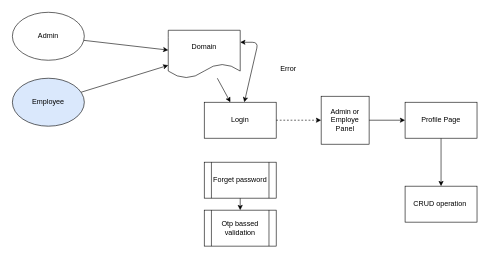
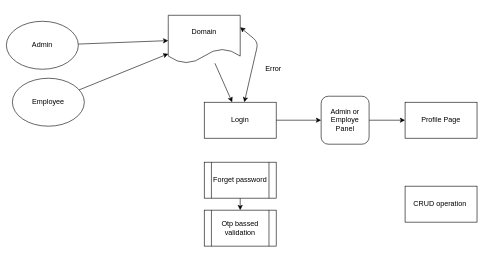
node "Admin": moved (48, 36) -> (42, 45)
node "Domain": moved (204, 54) -> (204, 39)
node "Error": moved (288, 69) -> (273, 69)
node "Employee": fillcolor #dae8fc -> #ffffff
edge "Login" -> "Admin or Employe Panel": style dashed -> solid
node "Admin or Employe Panel": shape rectangle -> rounded rectangle
edge "Profile Page" -> "CRUD operation": removed
